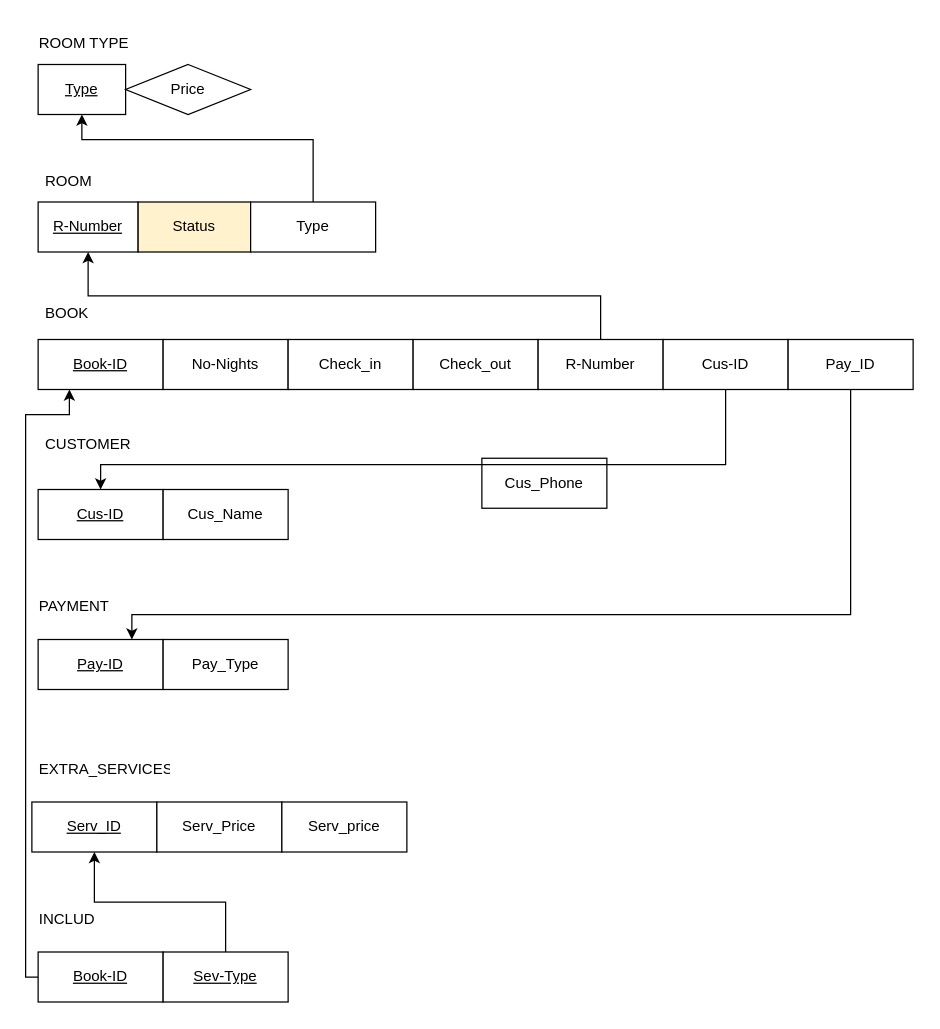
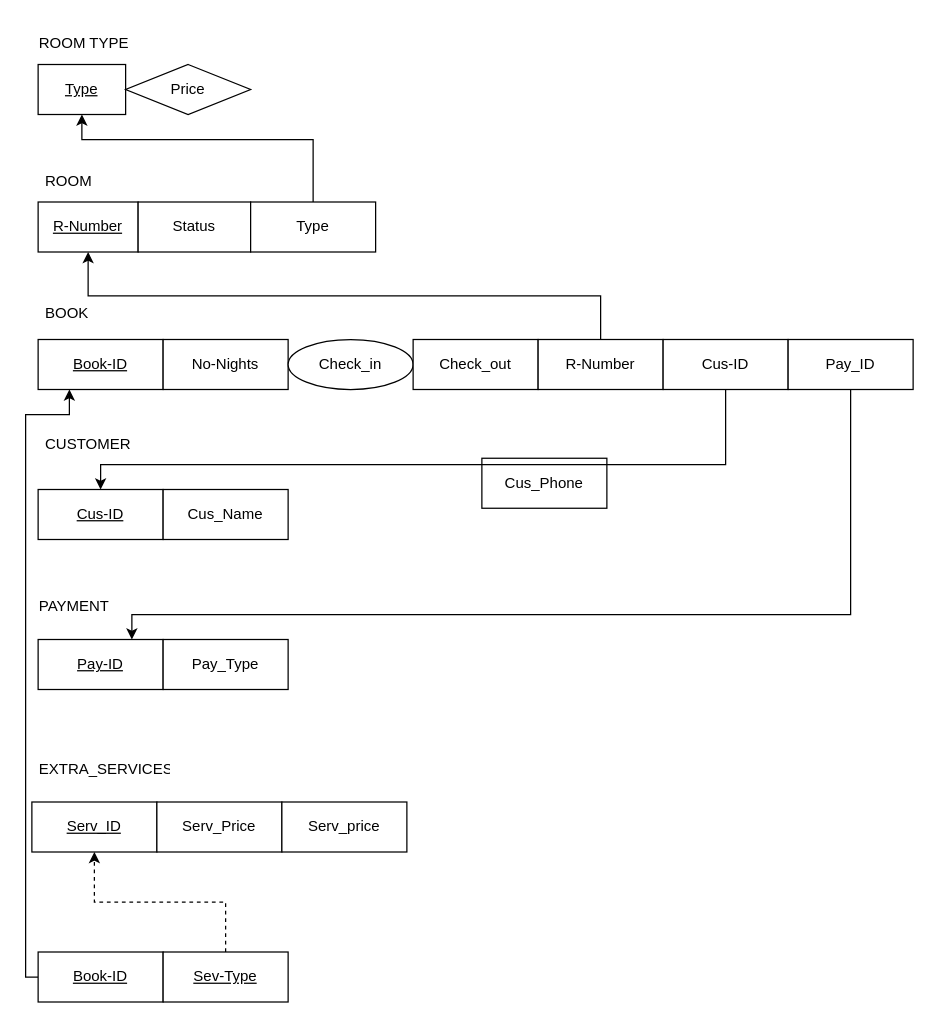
node "Status": fillcolor #fff2cc -> #ffffff
node "Check_in": shape rectangle -> ellipse
edge "Sev-Type" -> "Serv_ID": style solid -> dashed
node "INCLUDE": removed
